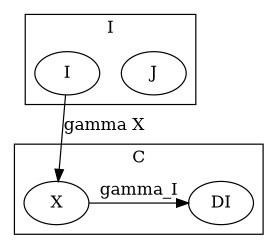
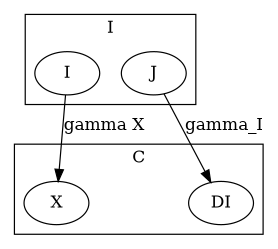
edge "X" -> "DI": now "J" -> "DI"
